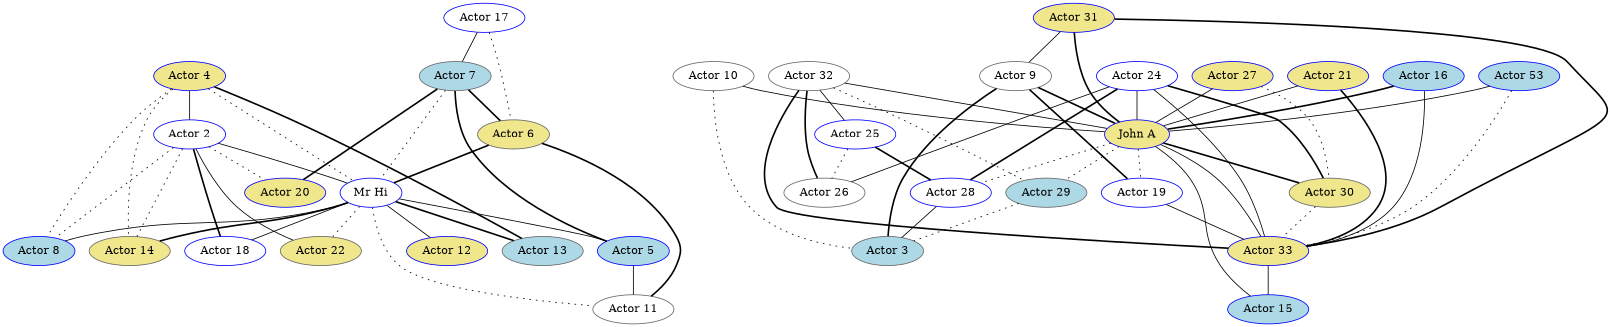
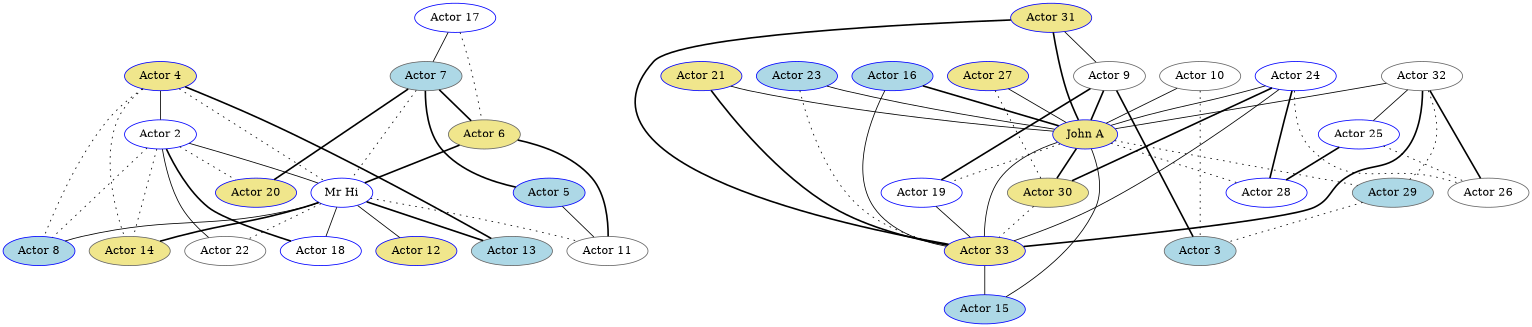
node "Actor 53": label "Actor 53" -> "Actor 23"
edge "Actor 24" -- "Actor 26": style solid -> dotted
edge "Mr Hi" -- "Actor 5": removed
edge "Actor 28" -- "Actor 3": removed
node "Actor 22": fillcolor khaki -> white
